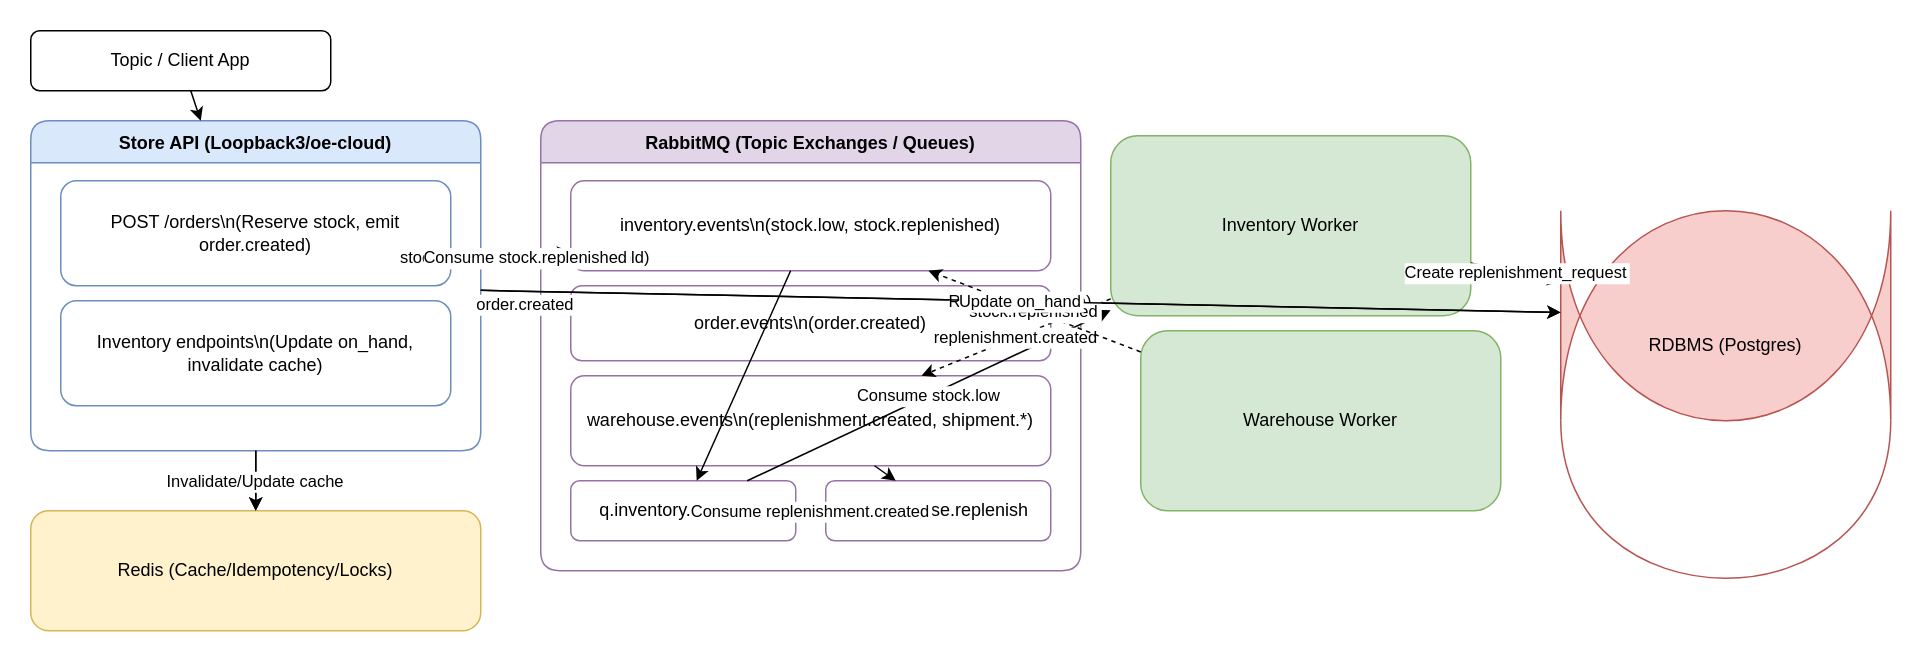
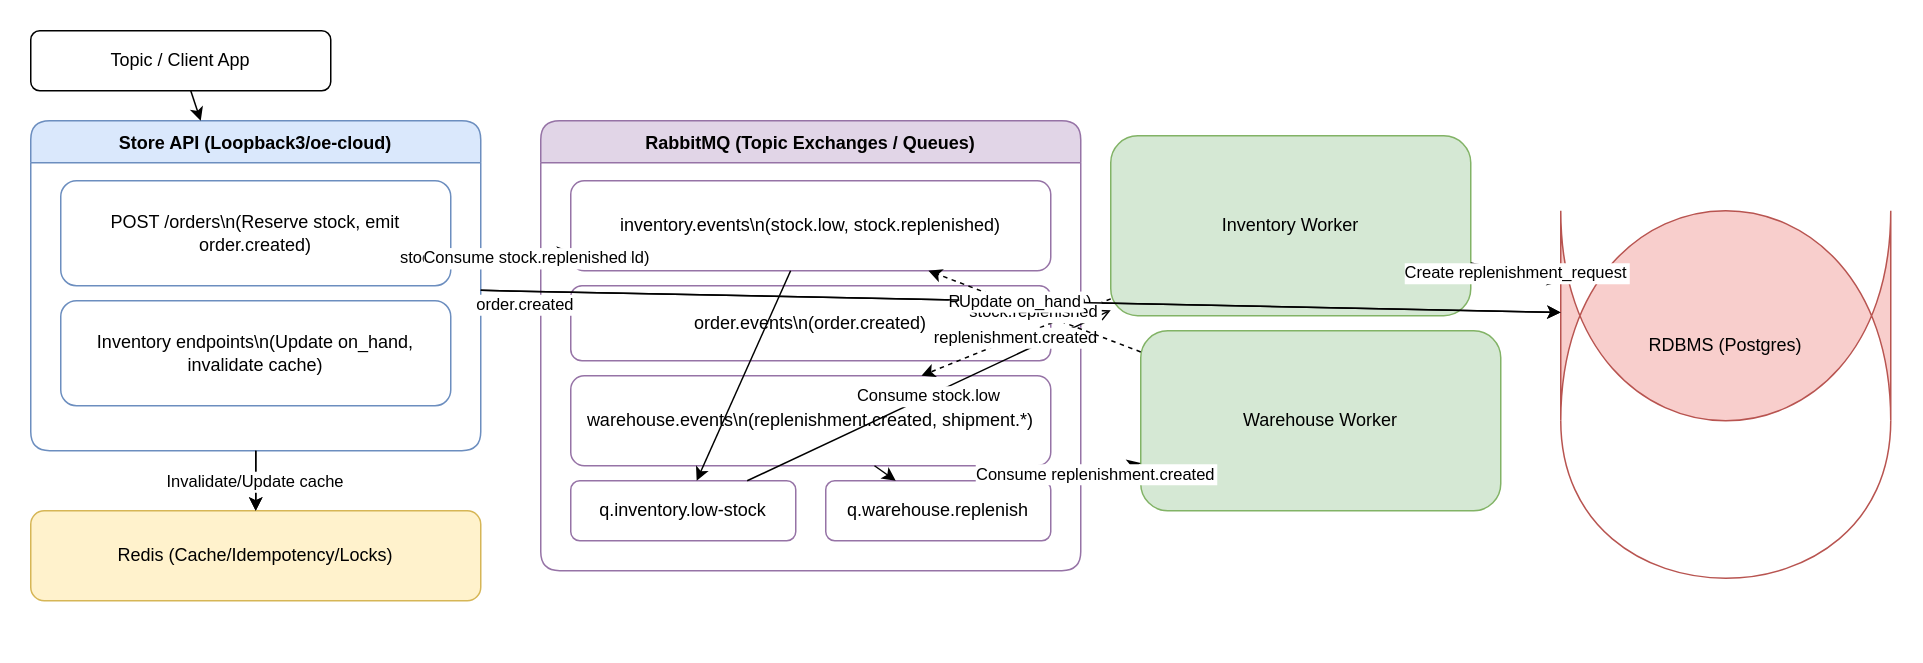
edge "q.inventory.low-stock" -> "Inventory Worker": arrowhead classic -> open
edge "q.warehouse.replenish" -> "q.inventory.low-stock": now "q.warehouse.replenish" -> "Warehouse Worker"
node "Redis (Cache/Idempotency/Locks)": size 450x120 -> 450x90
